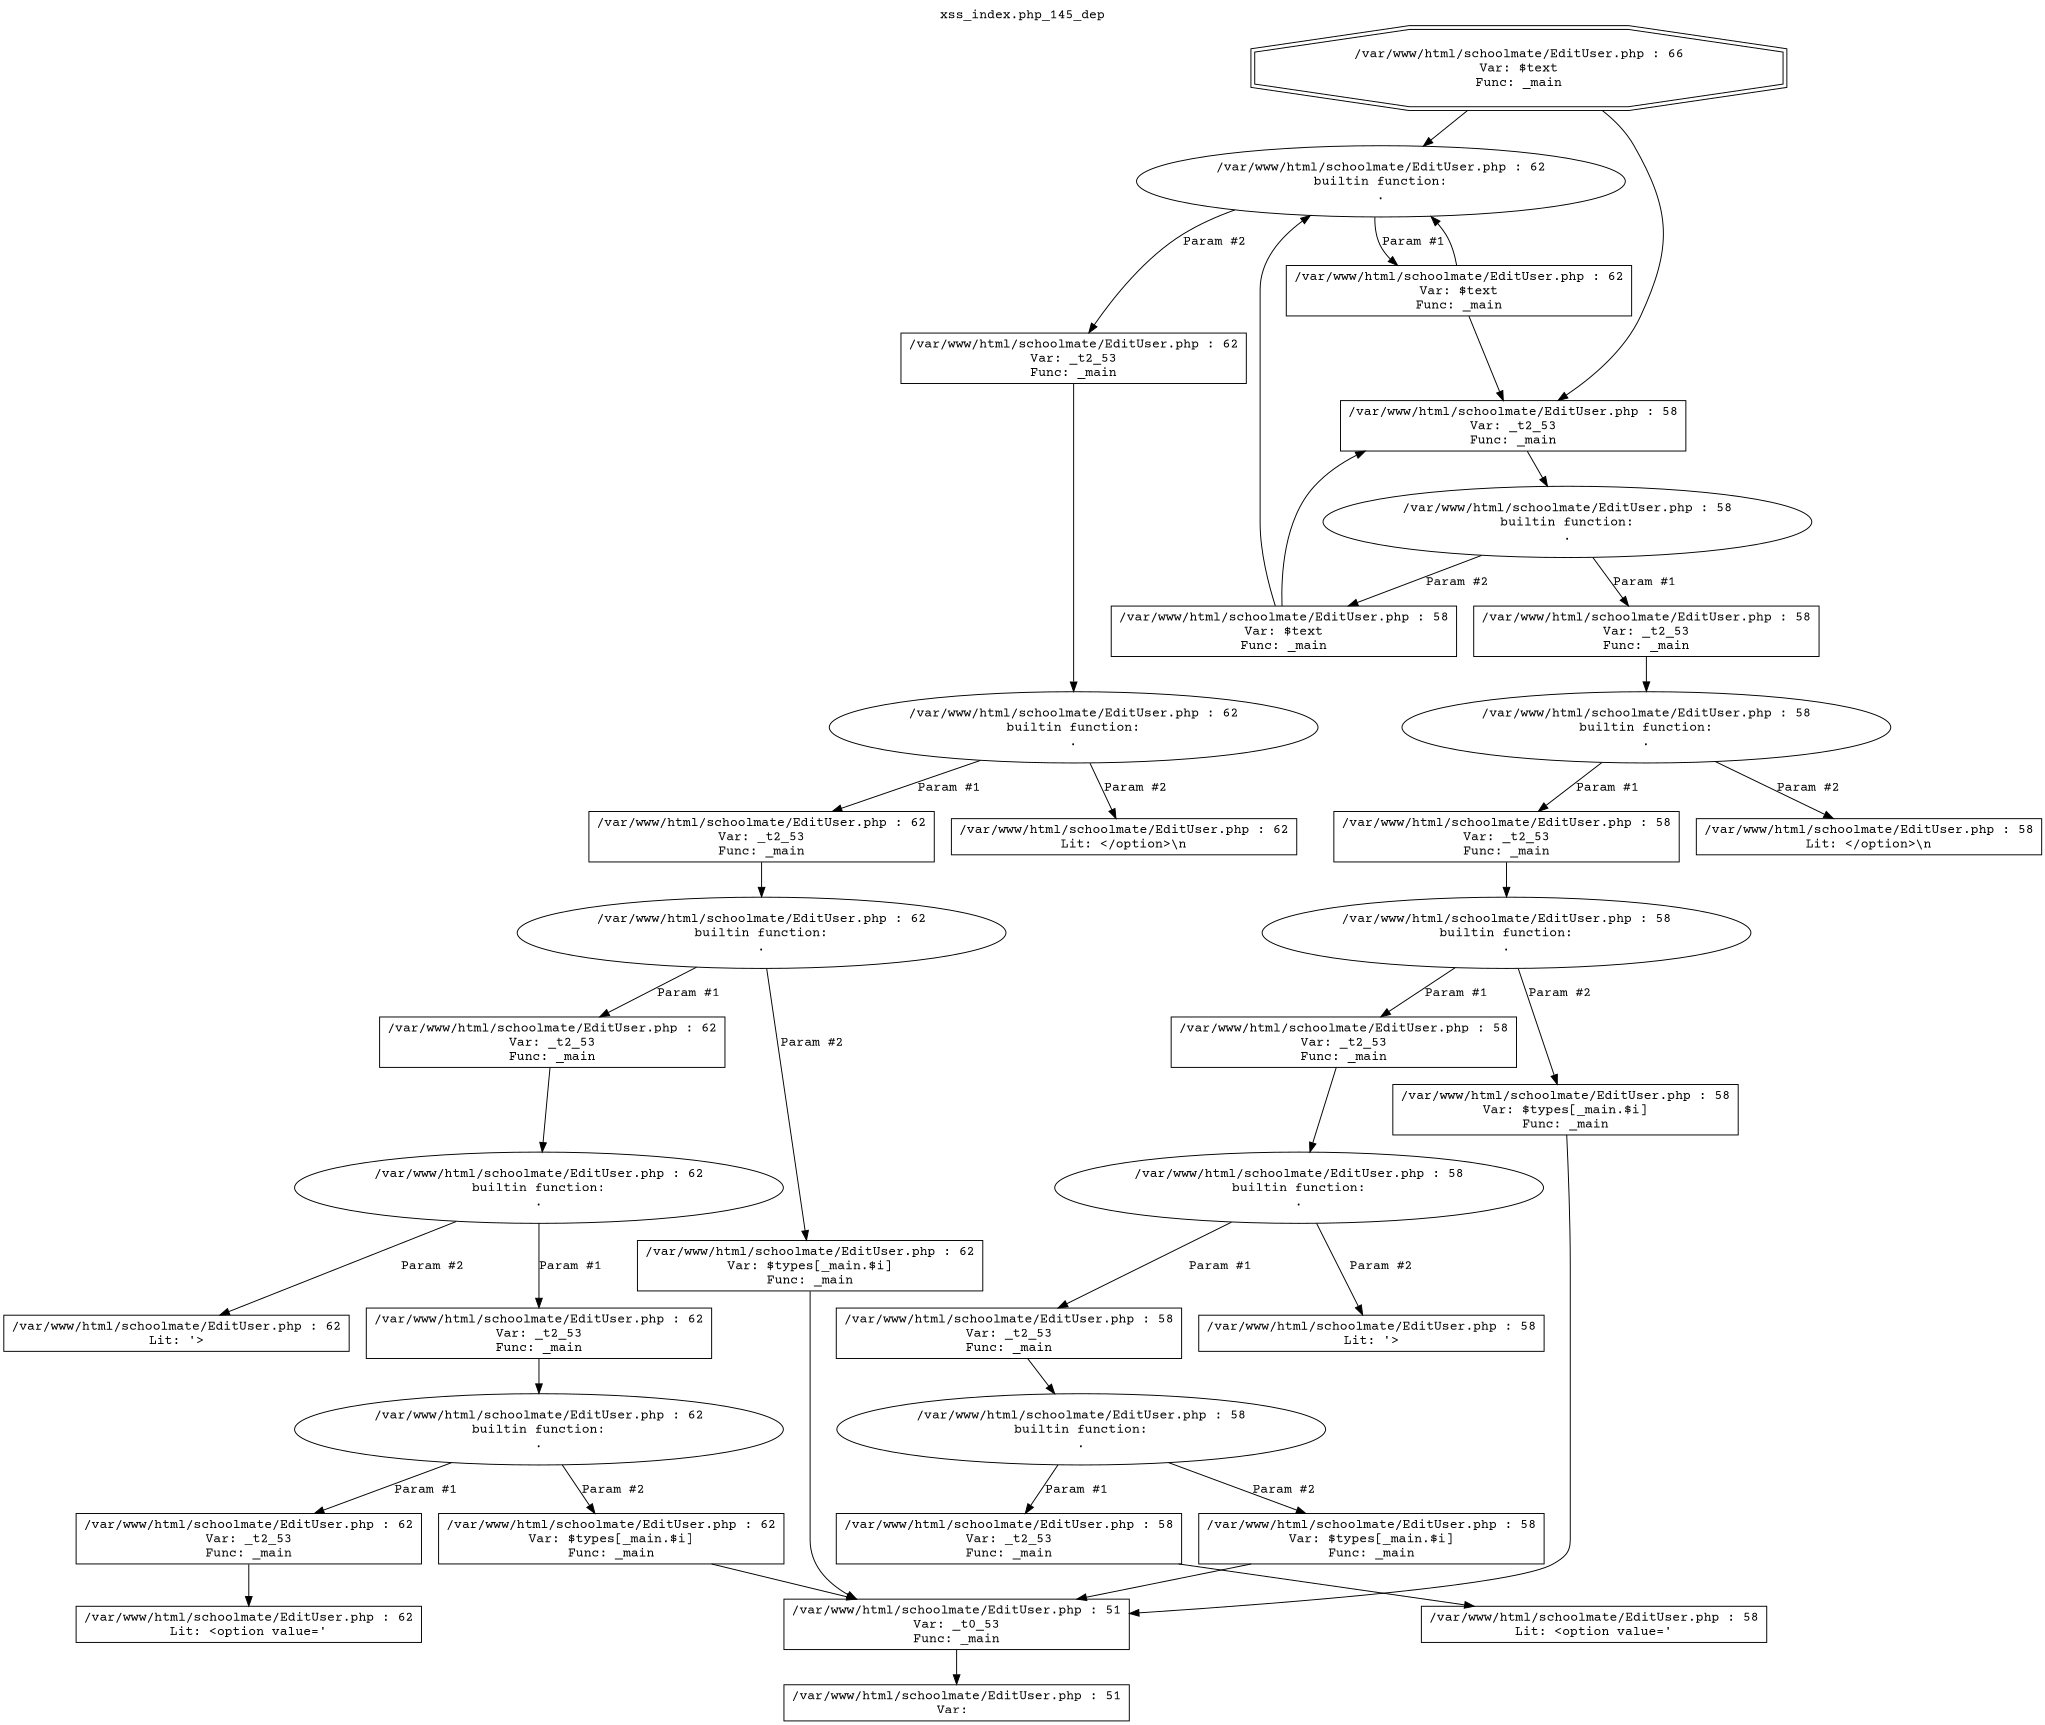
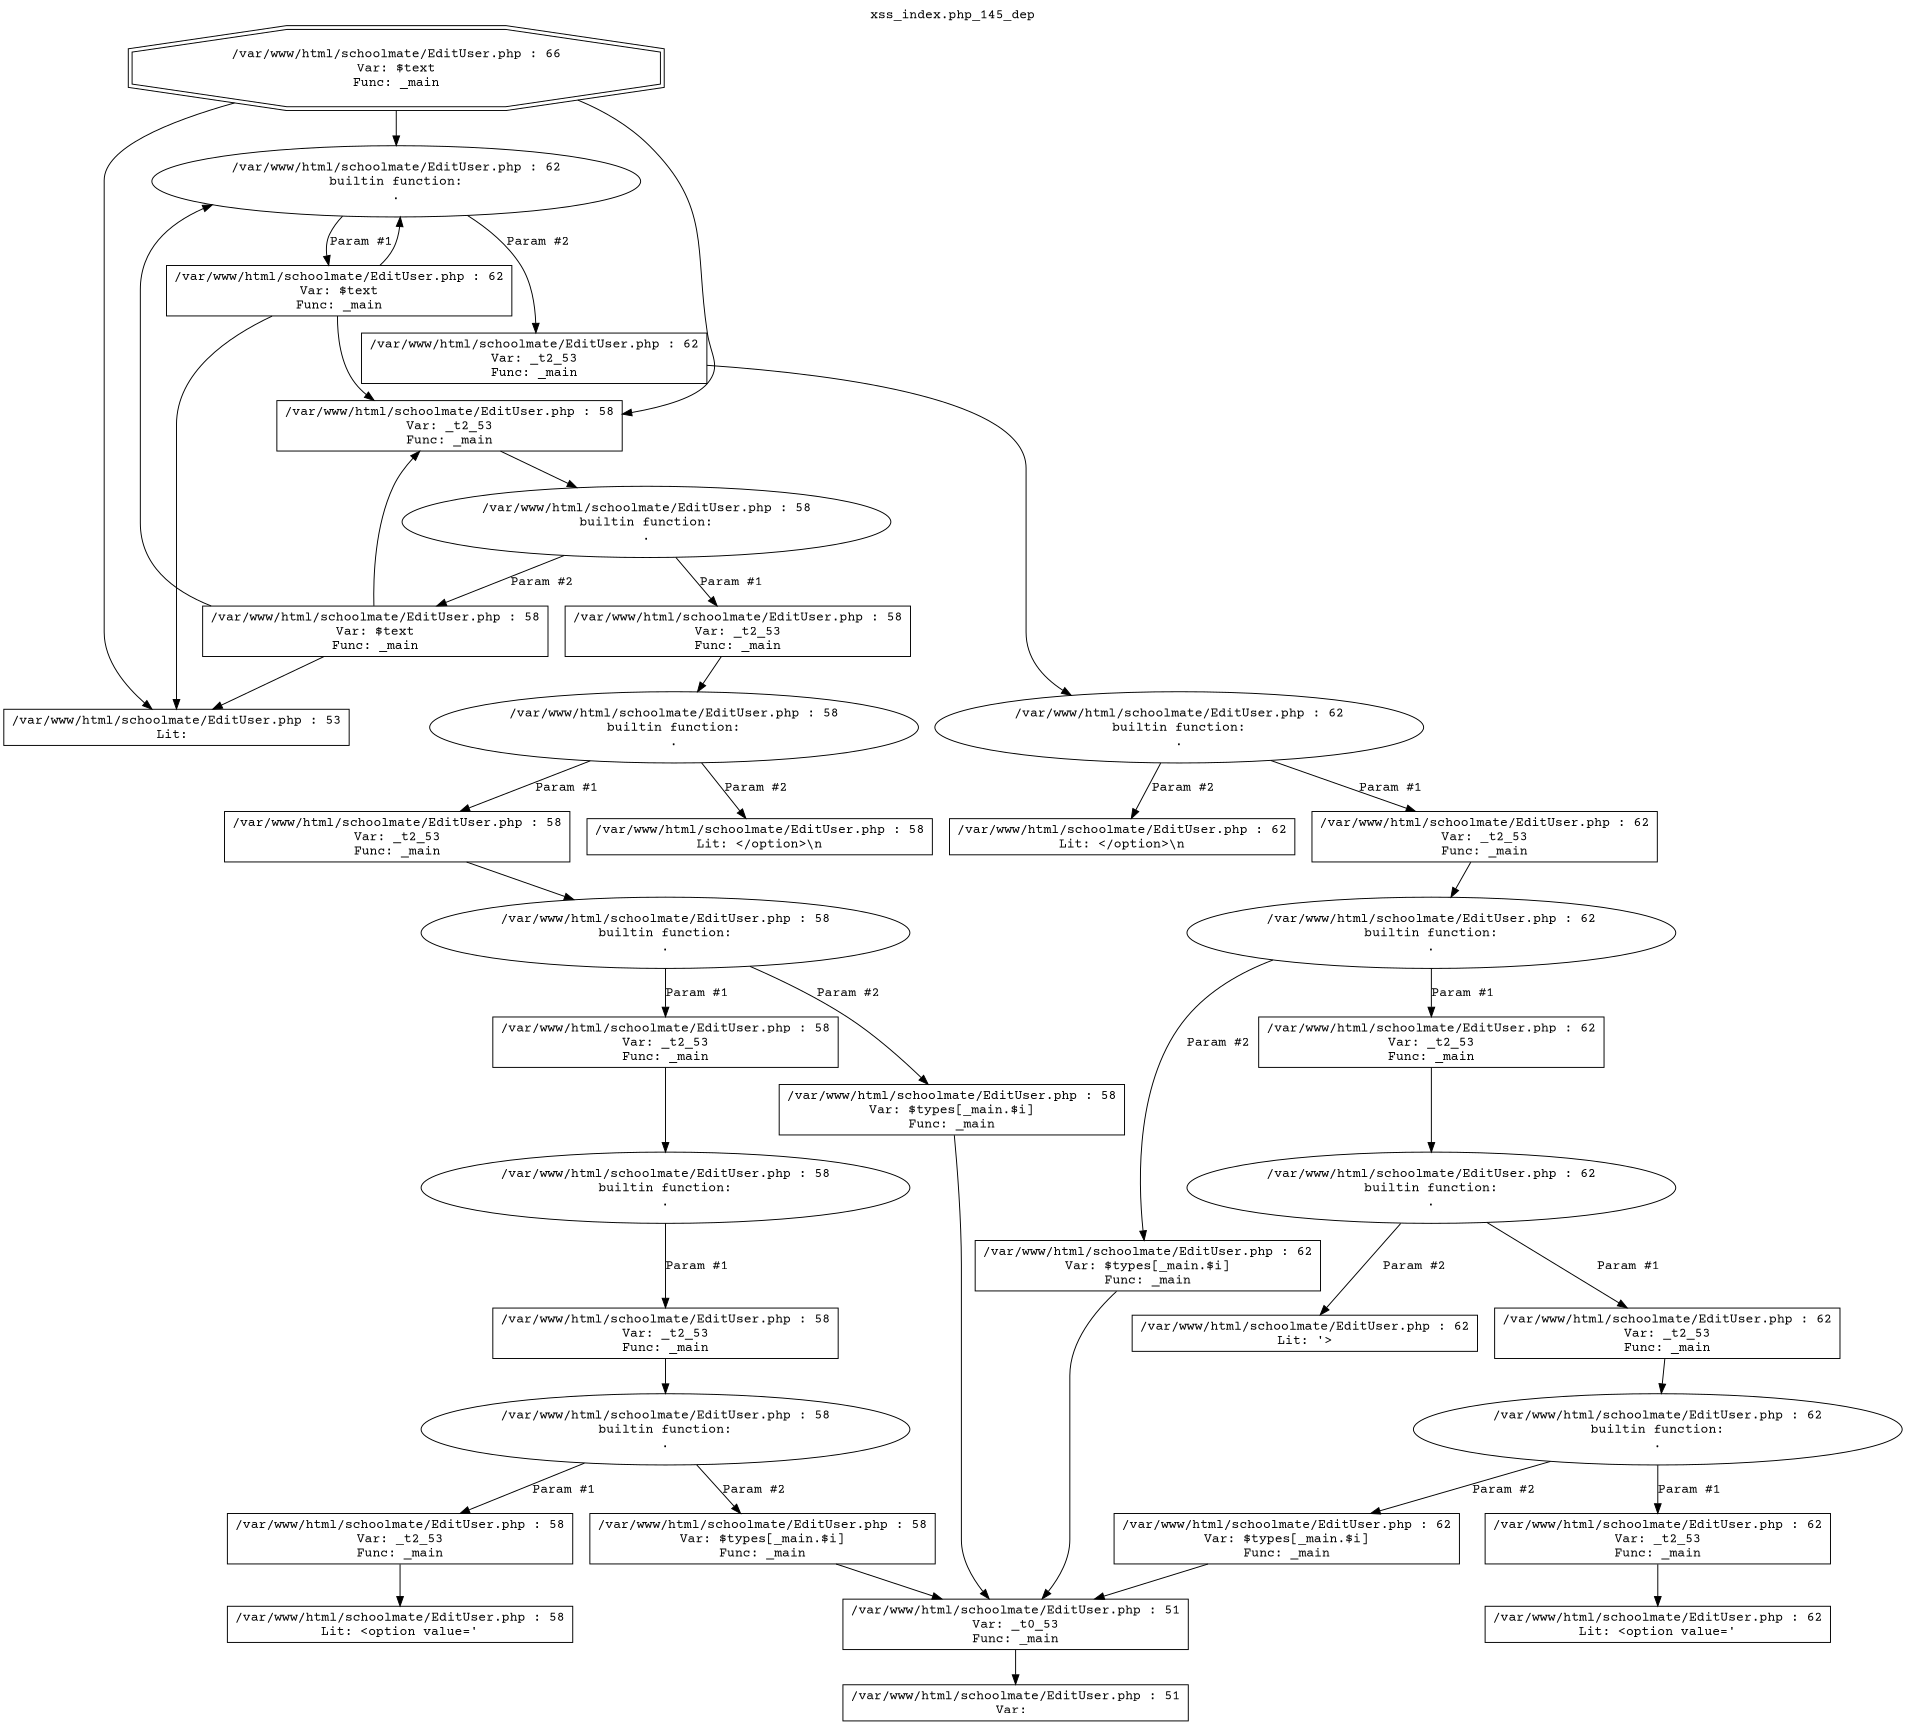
node "/var/www/html/schoolmate/EditUser.php : 53 Lit:": added
node "/var/www/html/schoolmate/EditUser.php : 58 Lit: '>": removed
